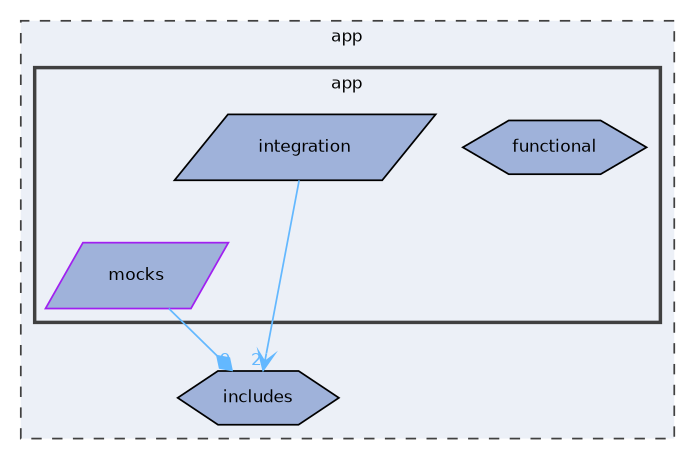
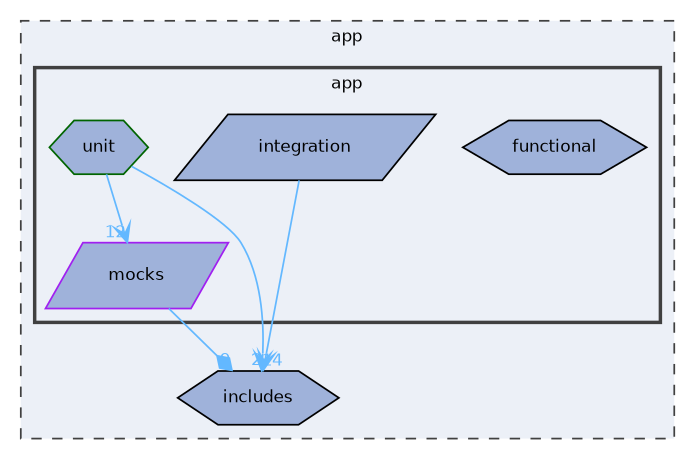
node "unit": added
